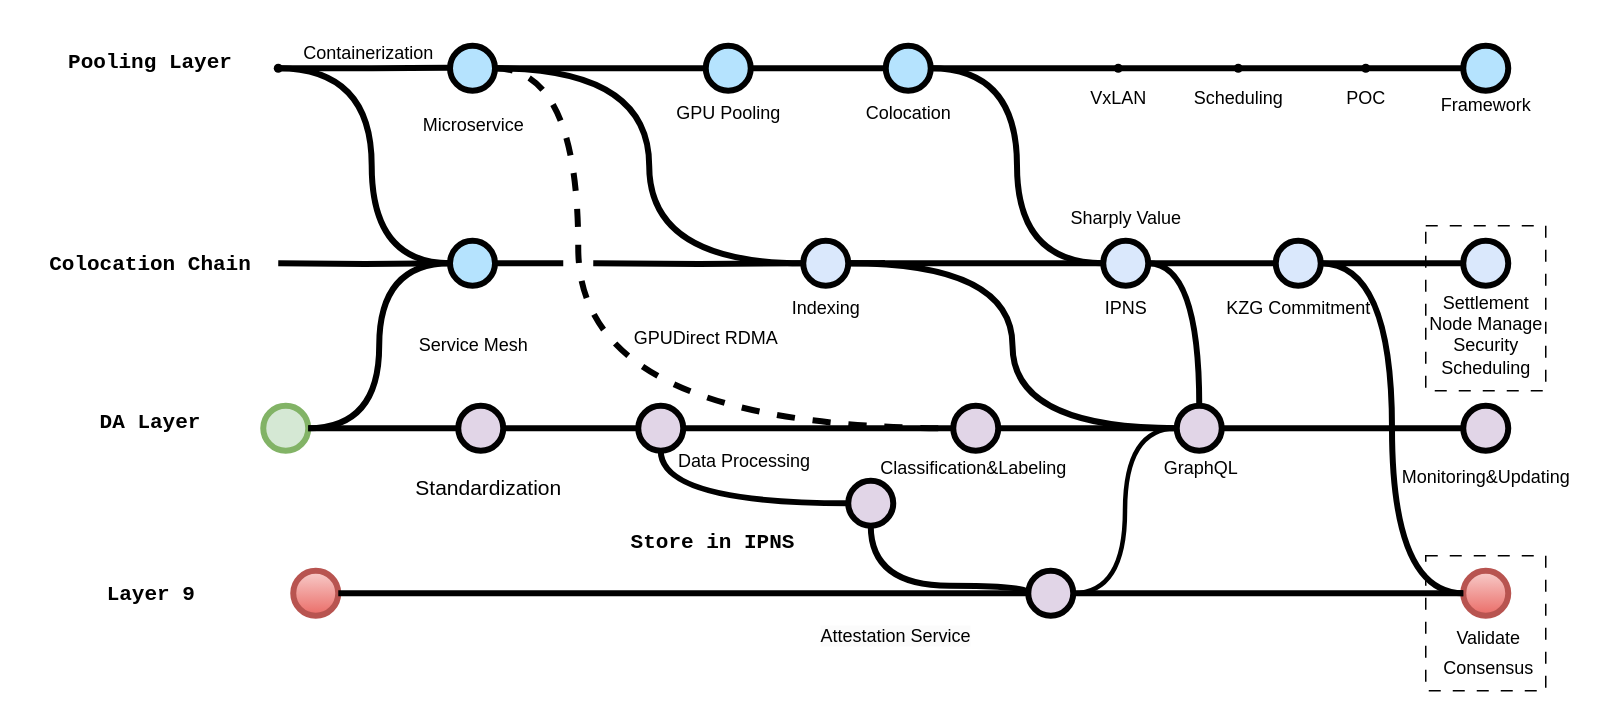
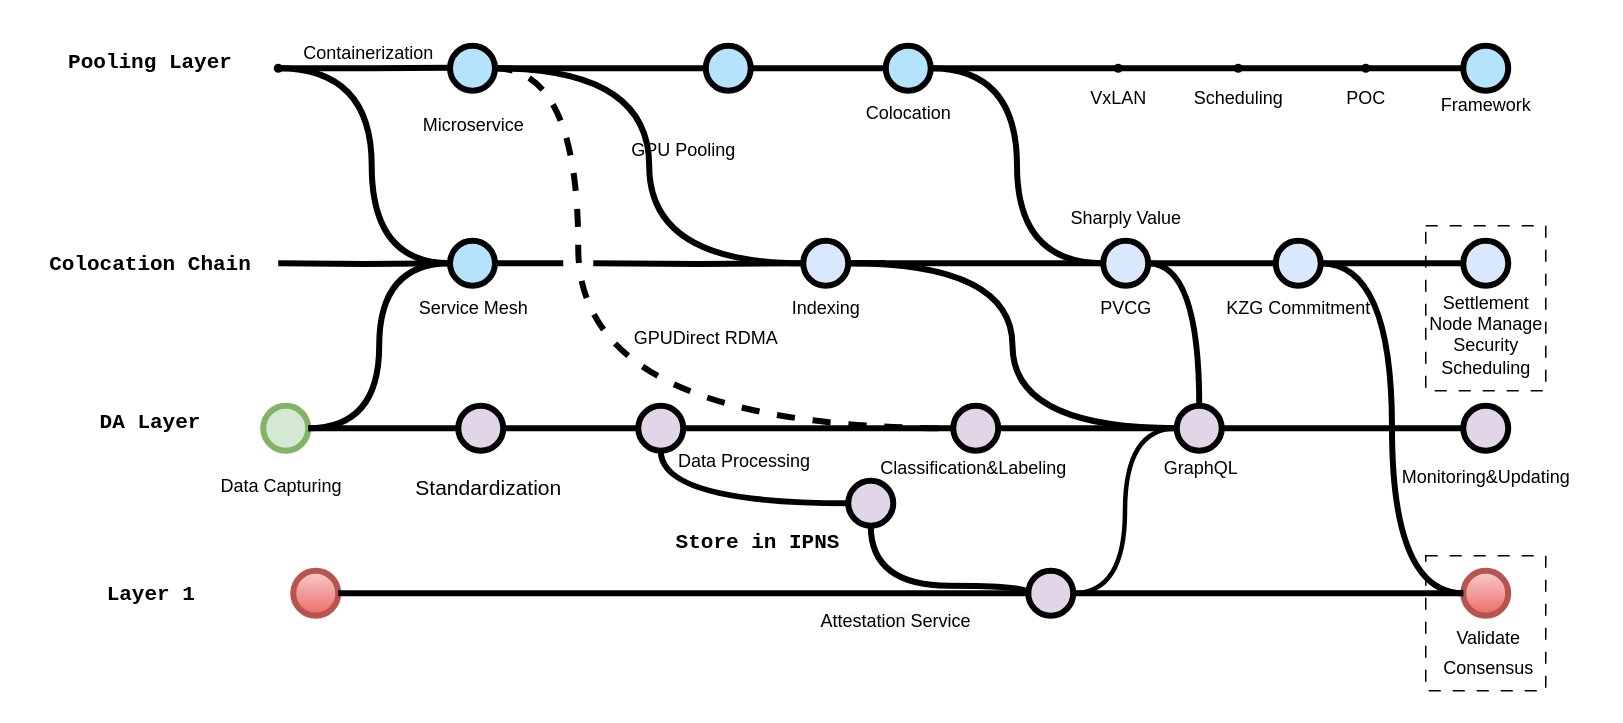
node "GPU Pooling": moved (728, 113) -> (683, 151)
node "IPNS": label "IPNS" -> "PVCG"
node "Service Mesh": moved (473, 346) -> (473, 308)
node "Data Capturing": added
node "Store in IPNS": moved (713, 541) -> (758, 541)
node "Layer 9": label "Layer 9" -> "Layer 1"
node "Attestation Service": moved (901, 646) -> (901, 631)
